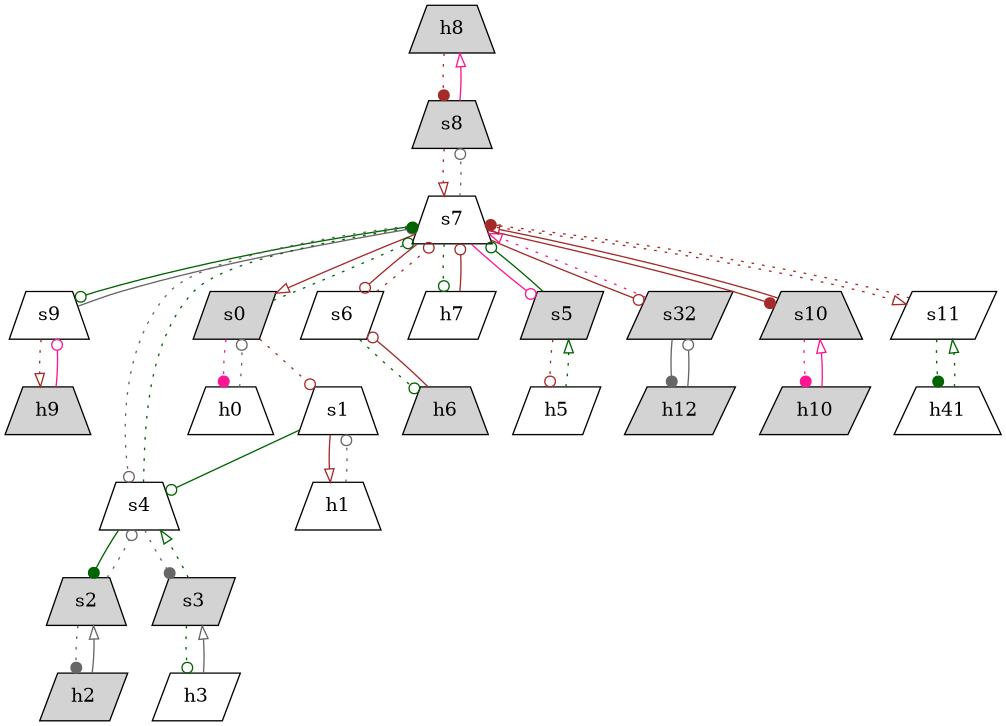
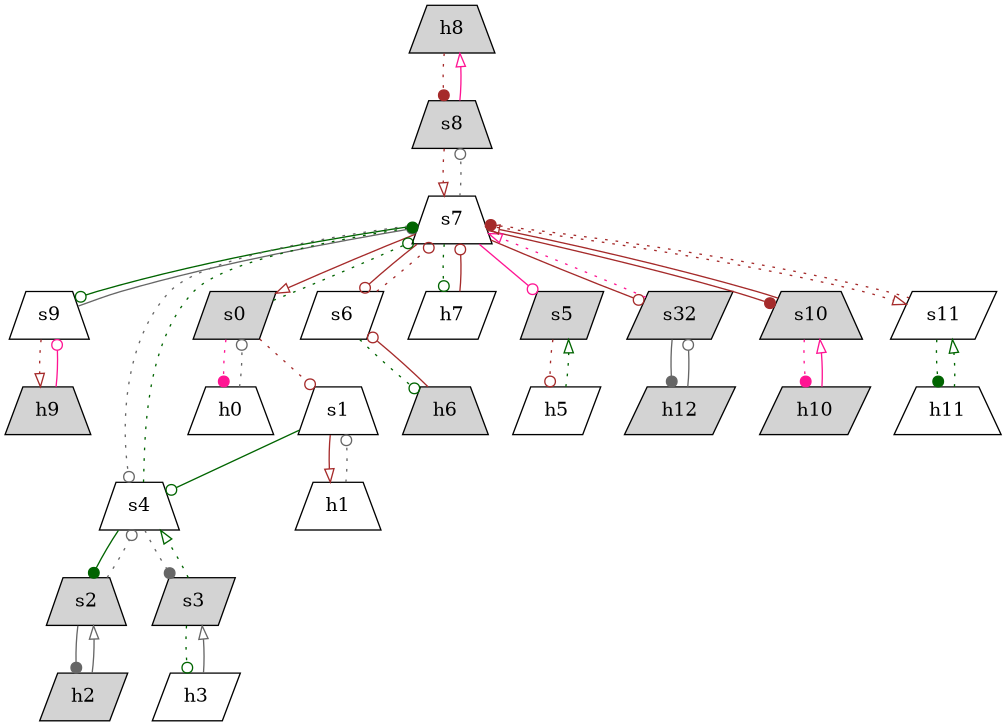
edge "s5" -> "s7": removed
node "h41": label "h41" -> "h11"
edge "s2" -> "h2": style dotted -> solid
